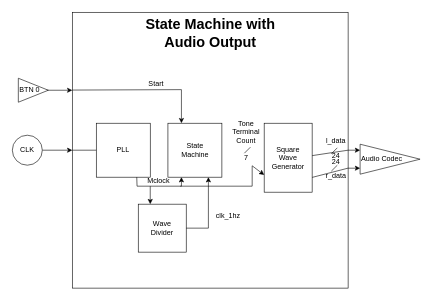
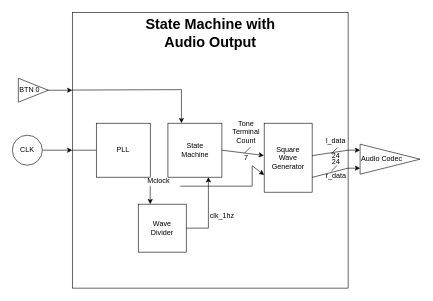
node "Start": removed
edge "State Machine" -> "Square Wave Generator": added
edge "PLL" -> "State Machine": removed
node "clk_1hz": moved (228, 216) -> (222, 216)
